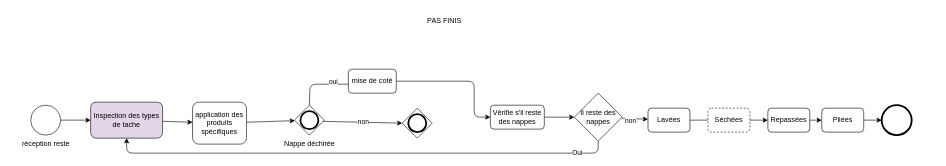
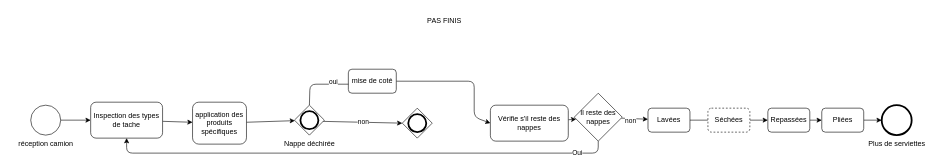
node "Vérifie s'il reste des nappes": size 54x24 -> 78x36
node "Inspection des types de tache": fillcolor #e1d5e7 -> #ffffff
node "réception reste": label "réception reste" -> "réception camion"
node "Plus de serviettes": added
